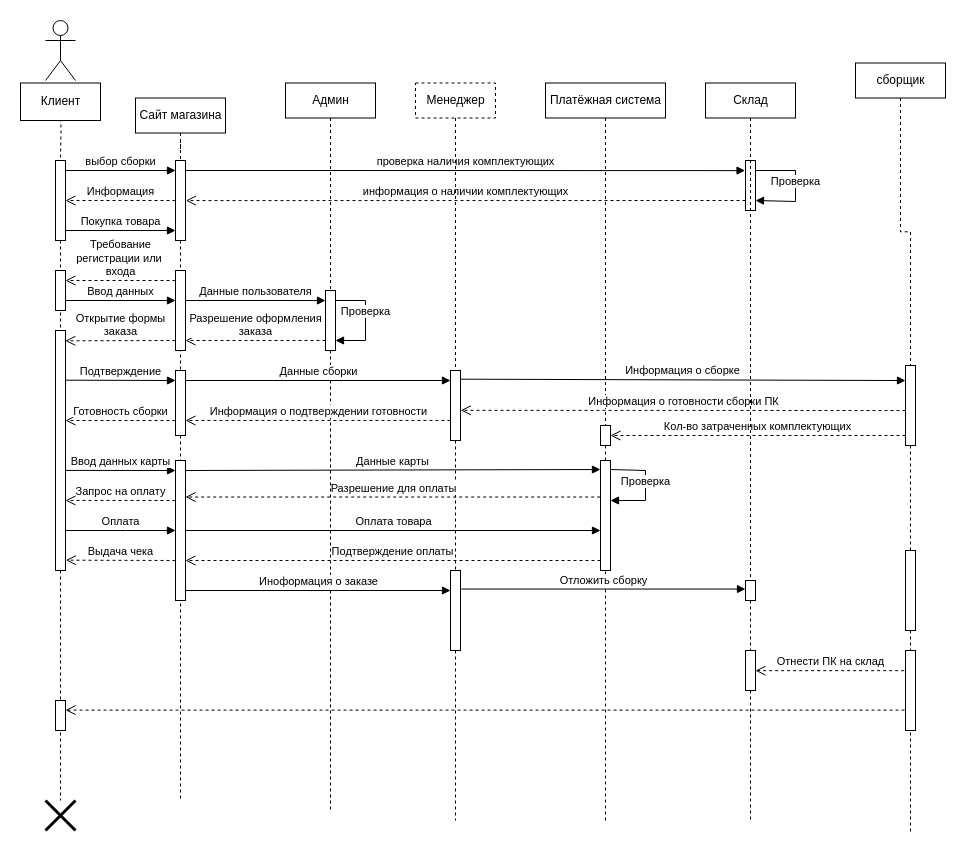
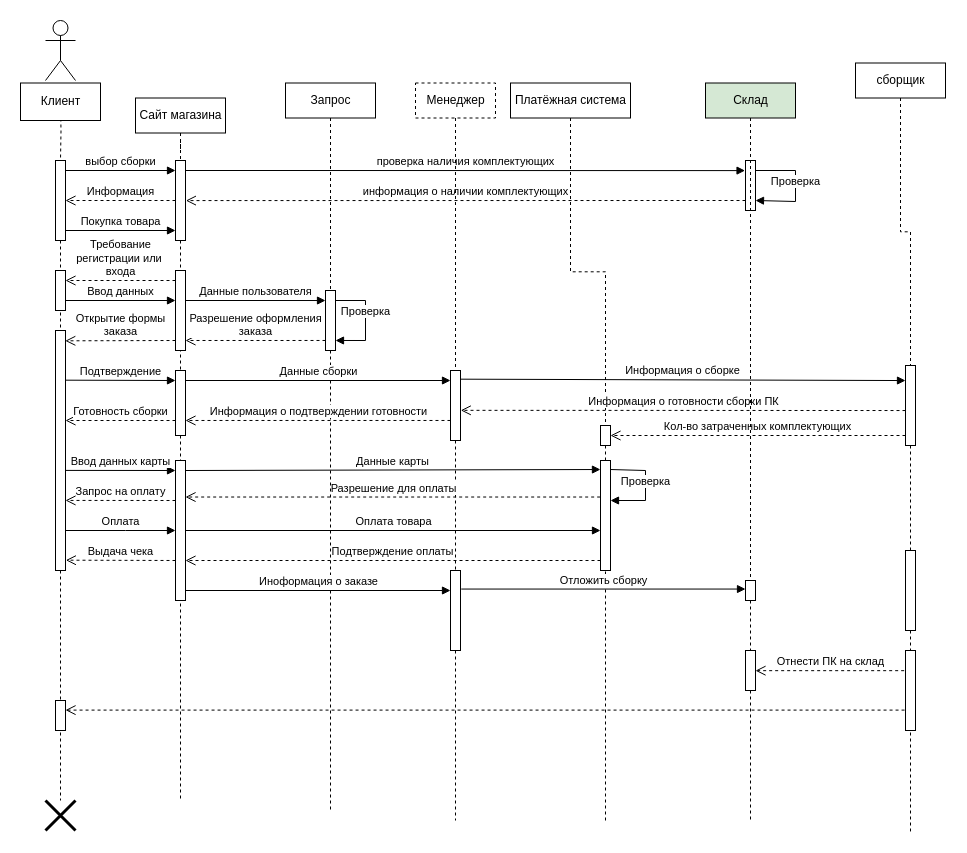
node "Админ": label "Админ" -> "Запрос"
node "Платёжная система": moved (606, 101) -> (571, 101)
node "Склад": fillcolor #ffffff -> #d5e8d4
